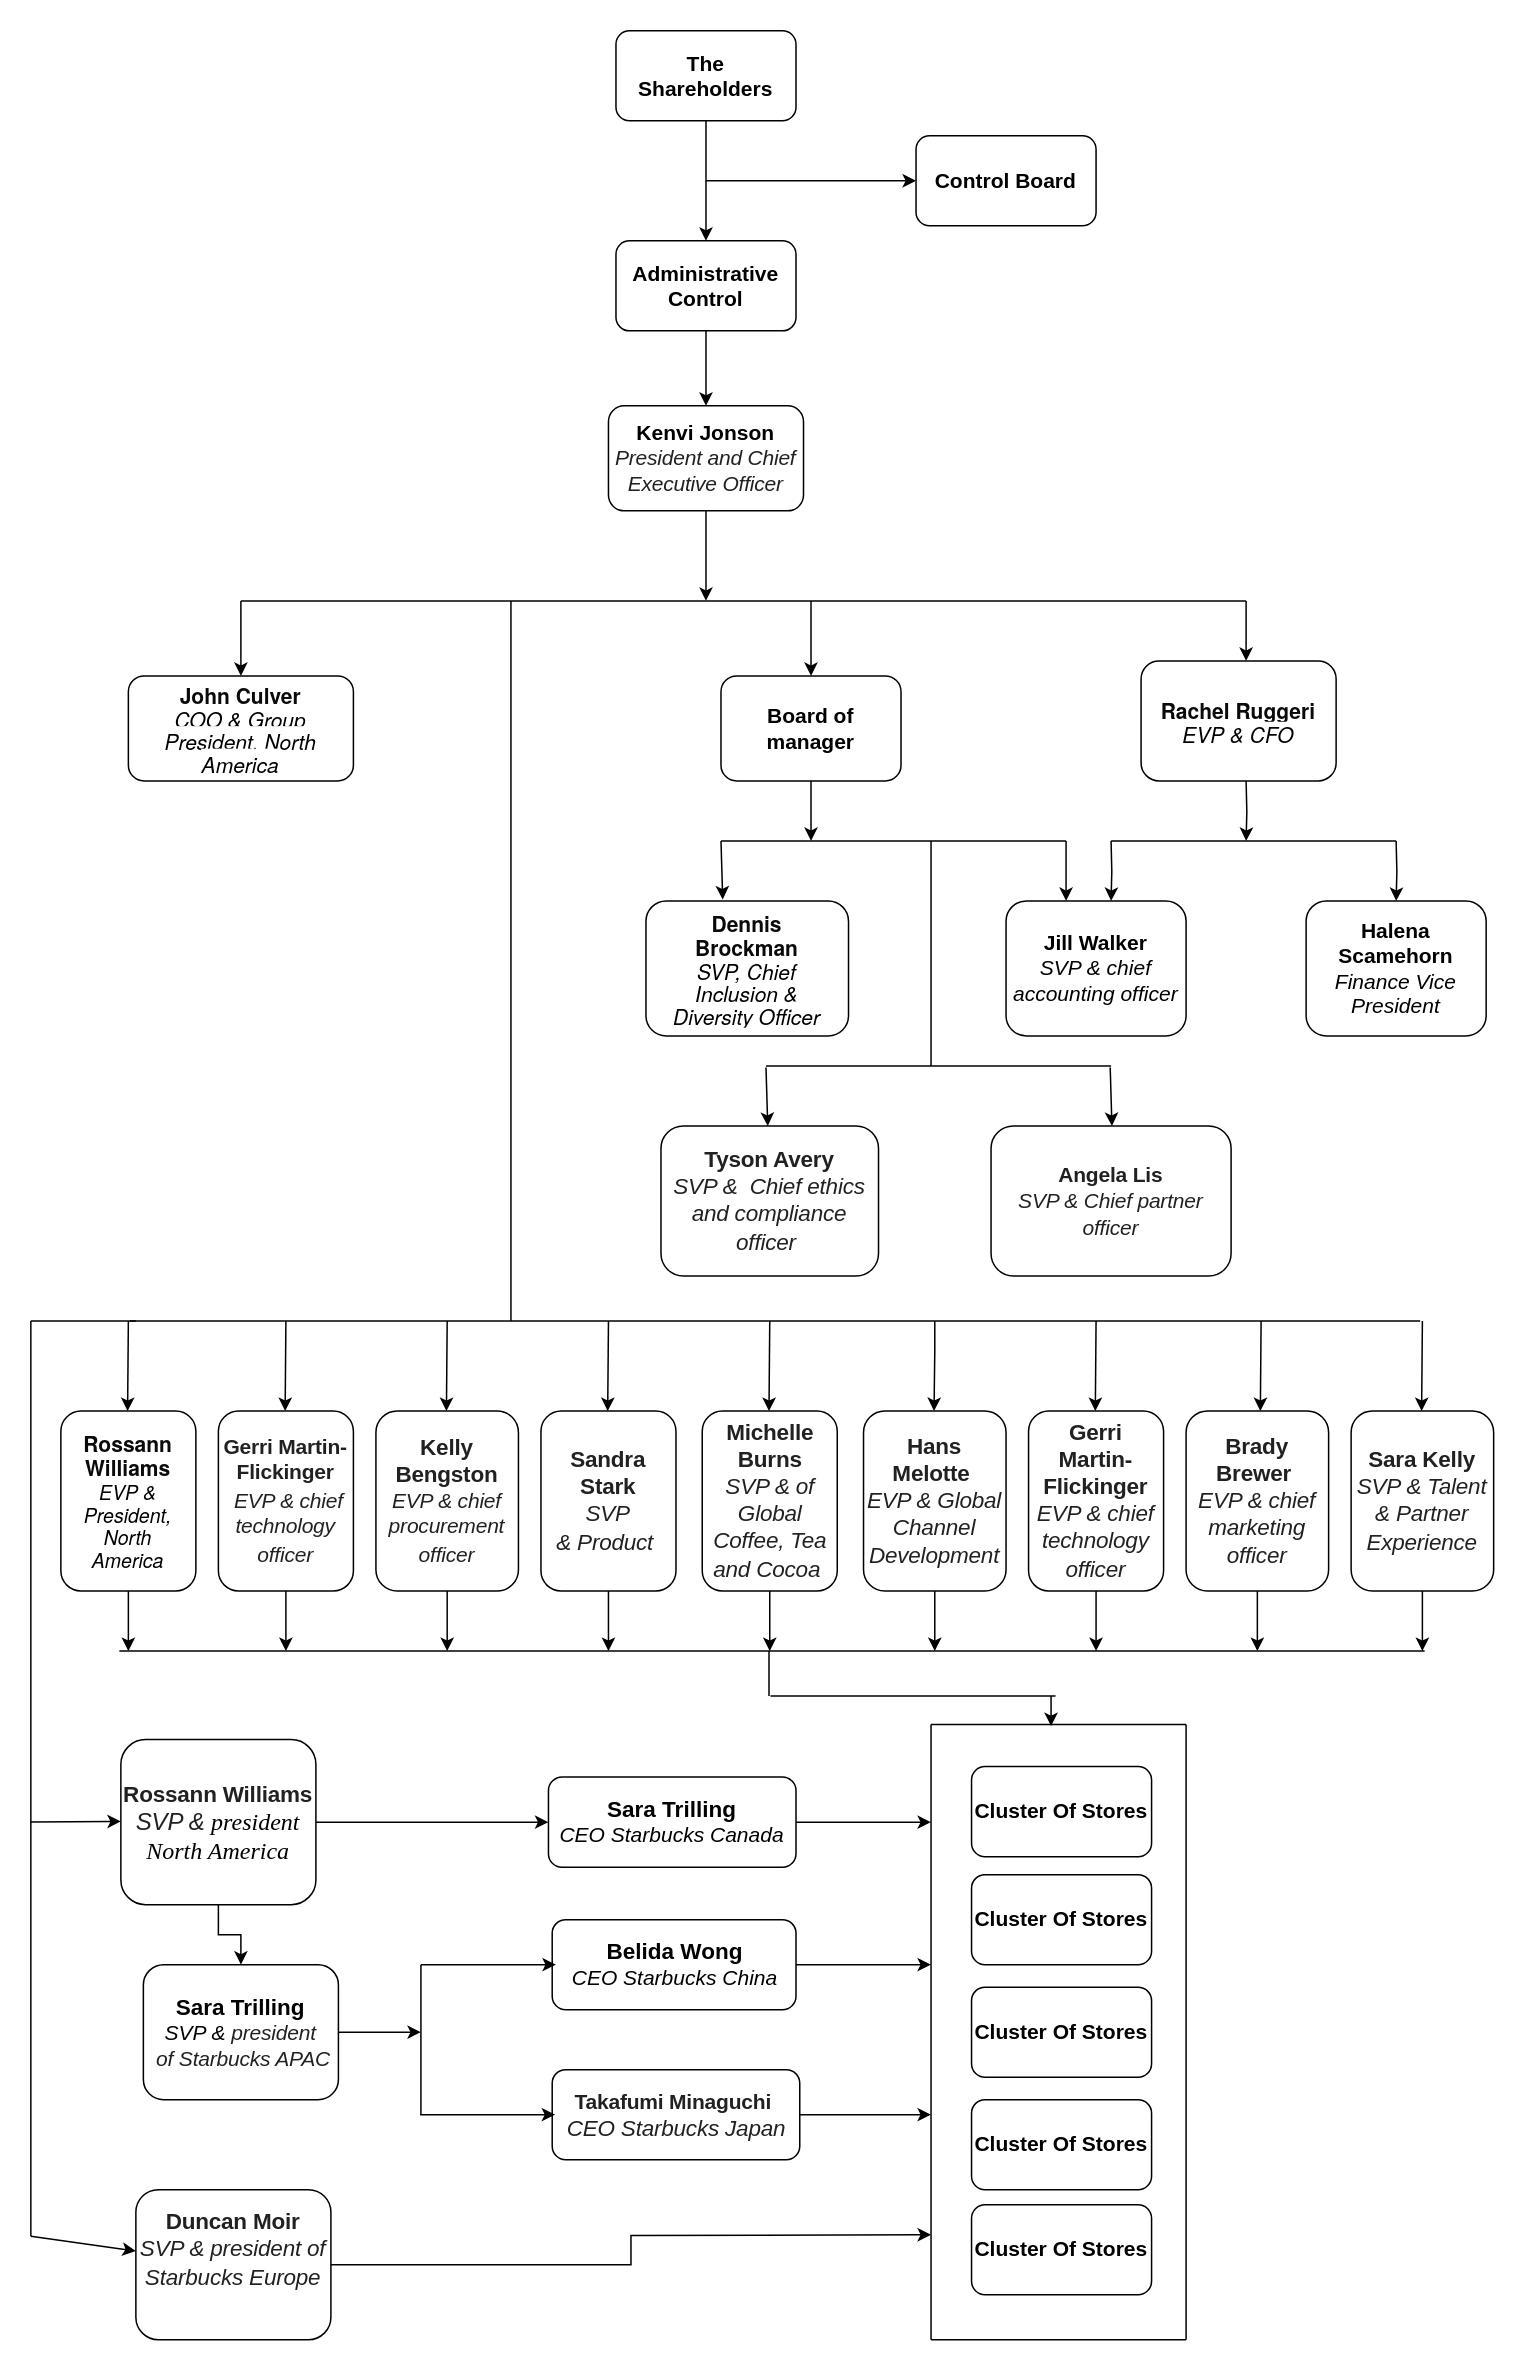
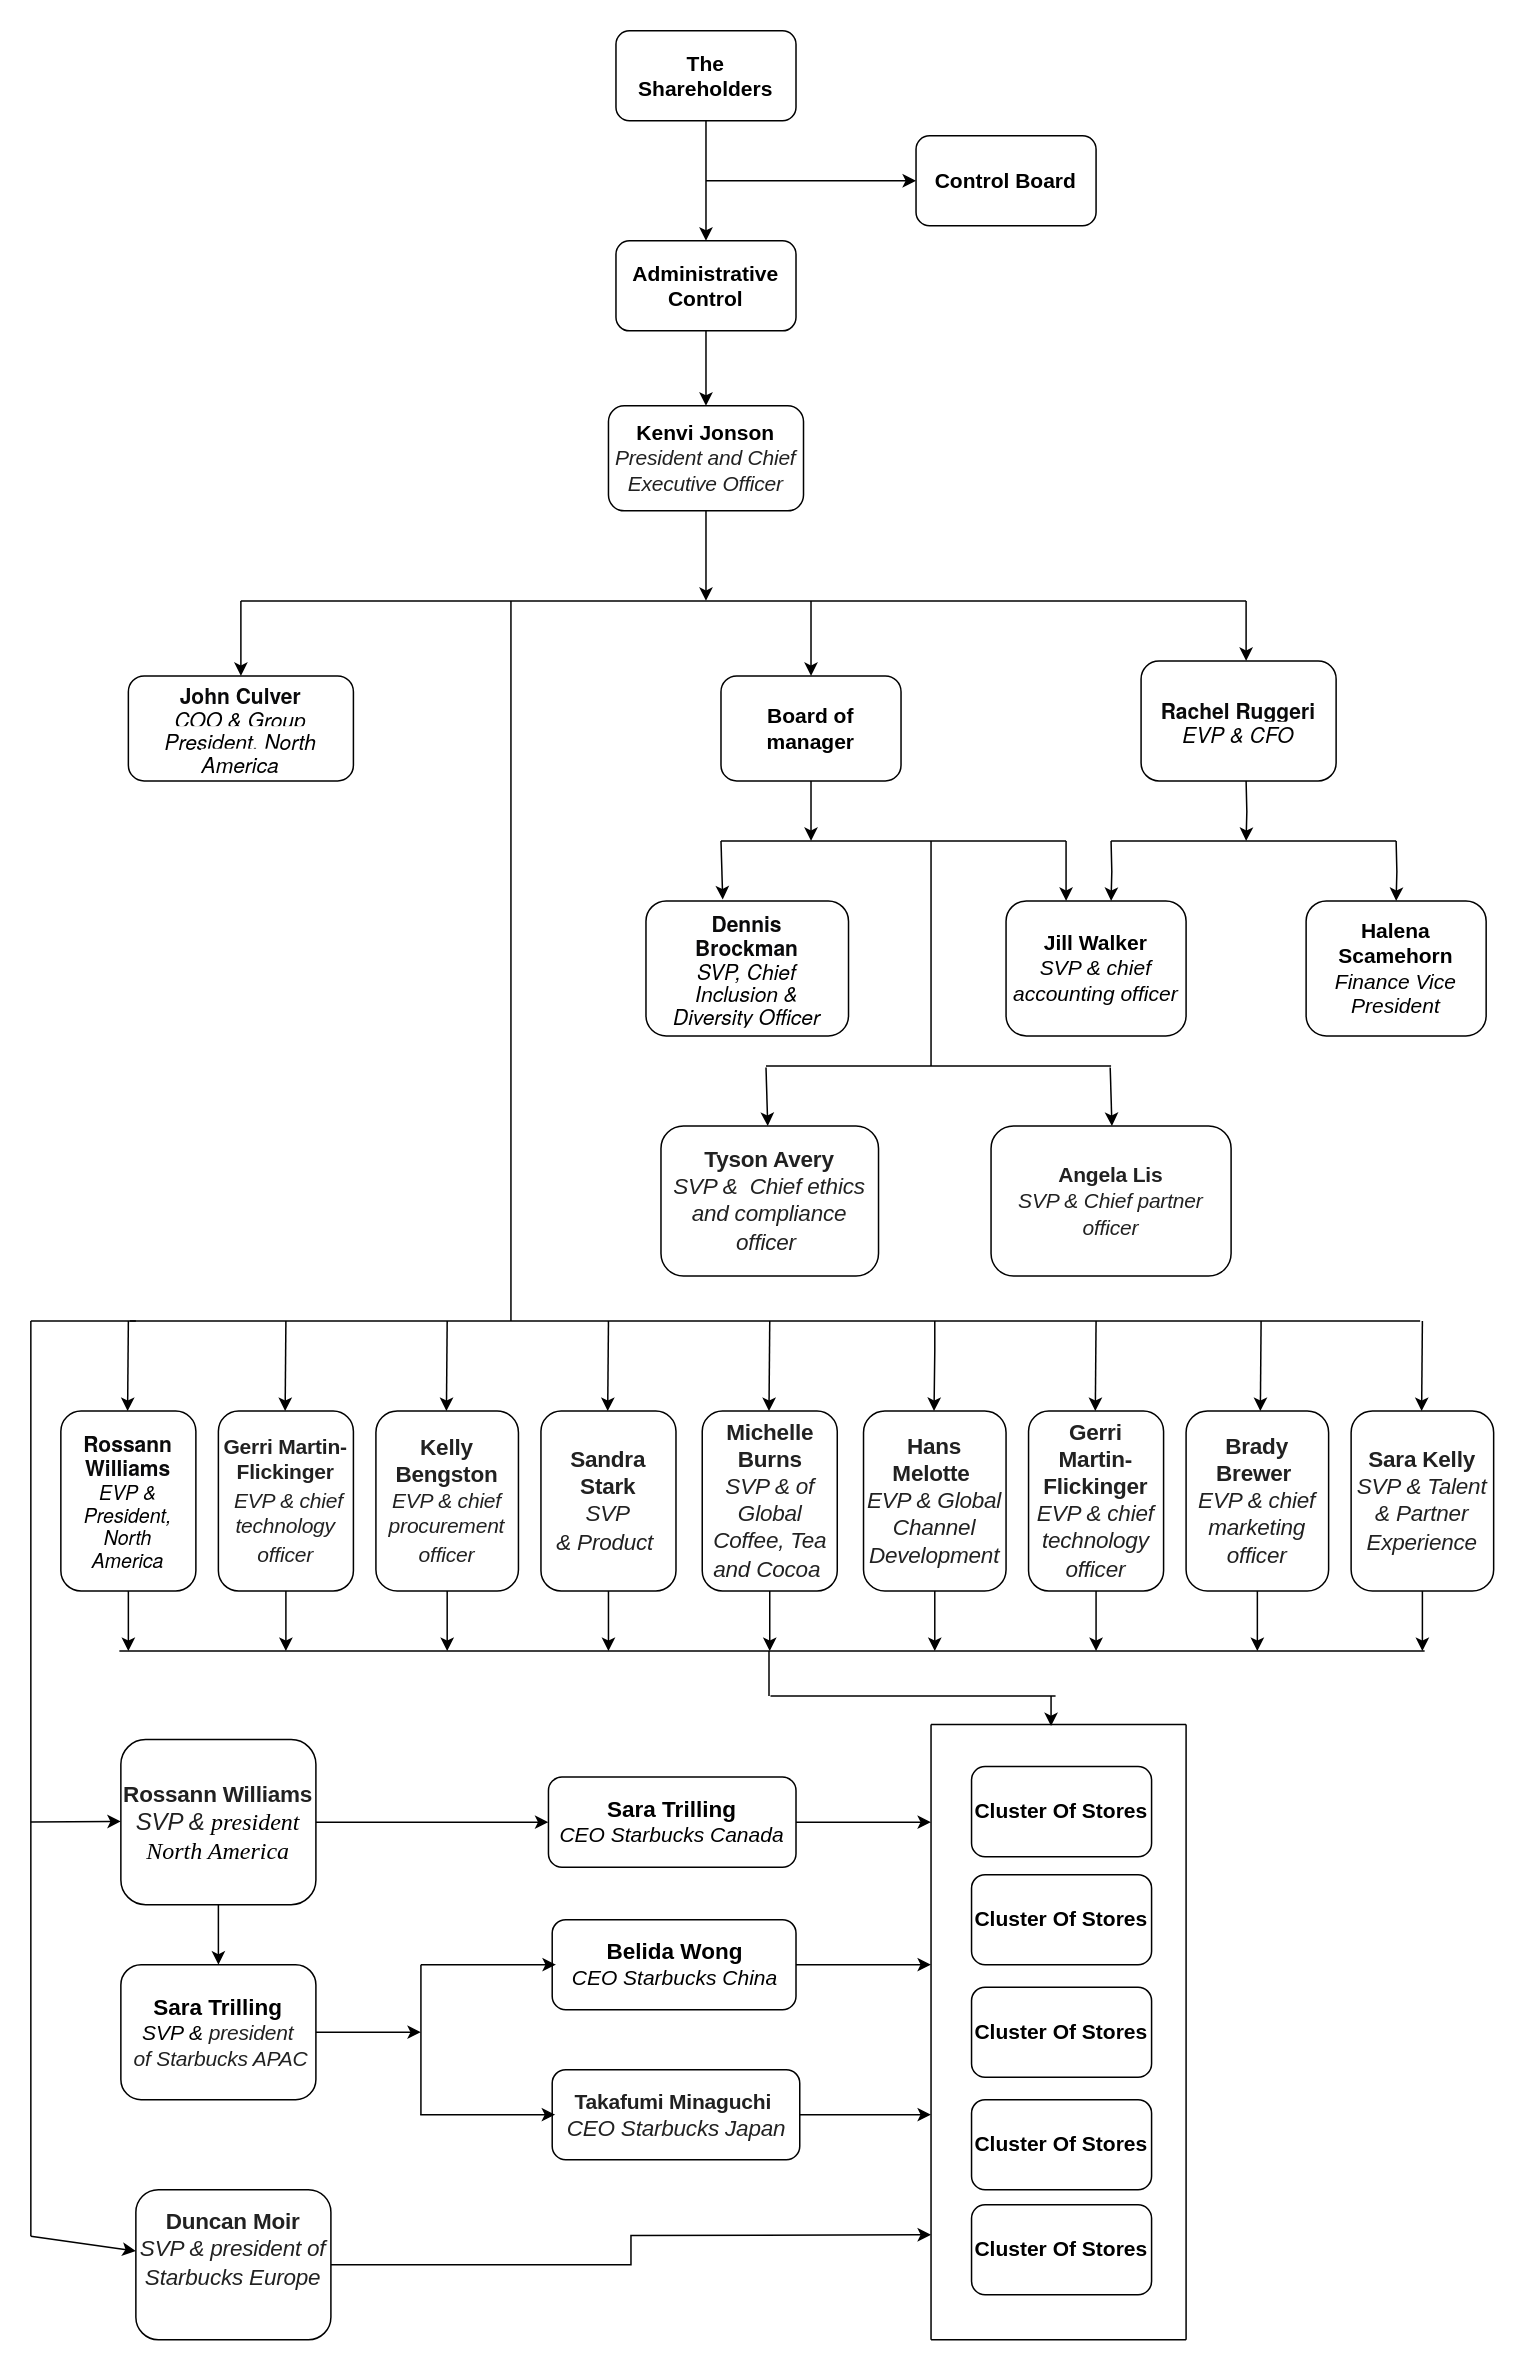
node "Sara Trilling SVP & president of Starbucks APAC": moved (241, 2032) -> (218, 2032)
